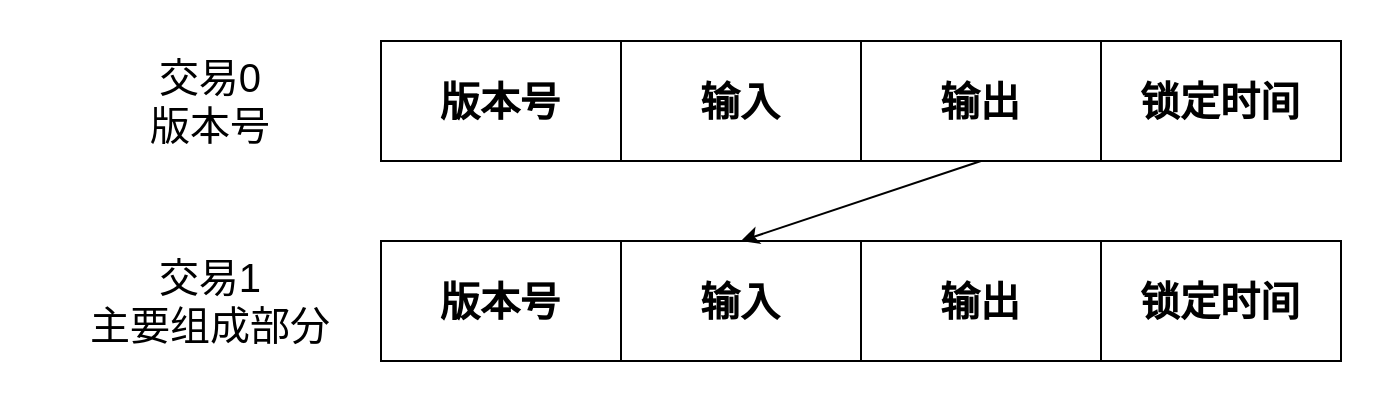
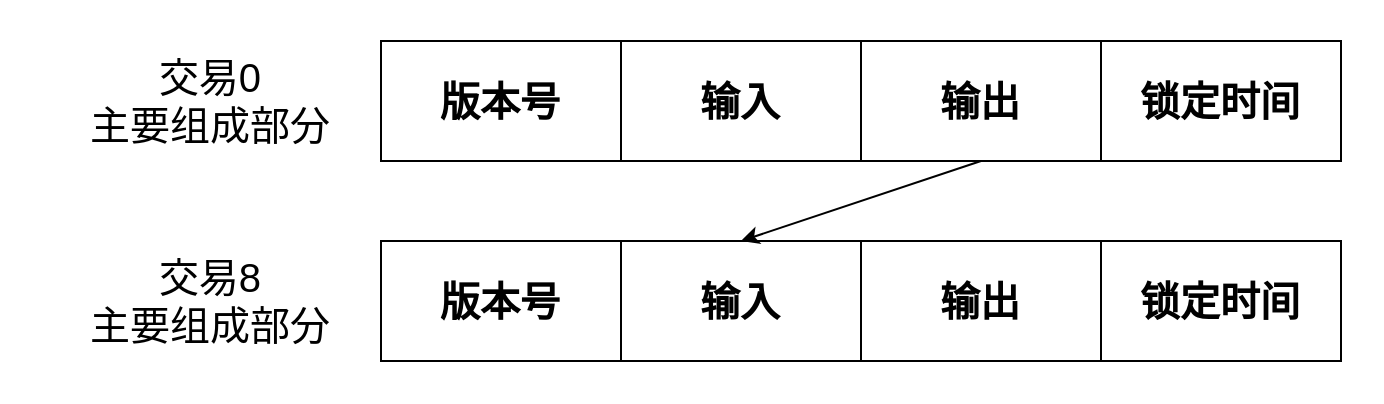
node "交易0 版本号": label "交易0 版本号" -> "交易0 主要组成部分"
node "交易1 主要组成部分": label "交易1 主要组成部分" -> "交易8 主要组成部分"
